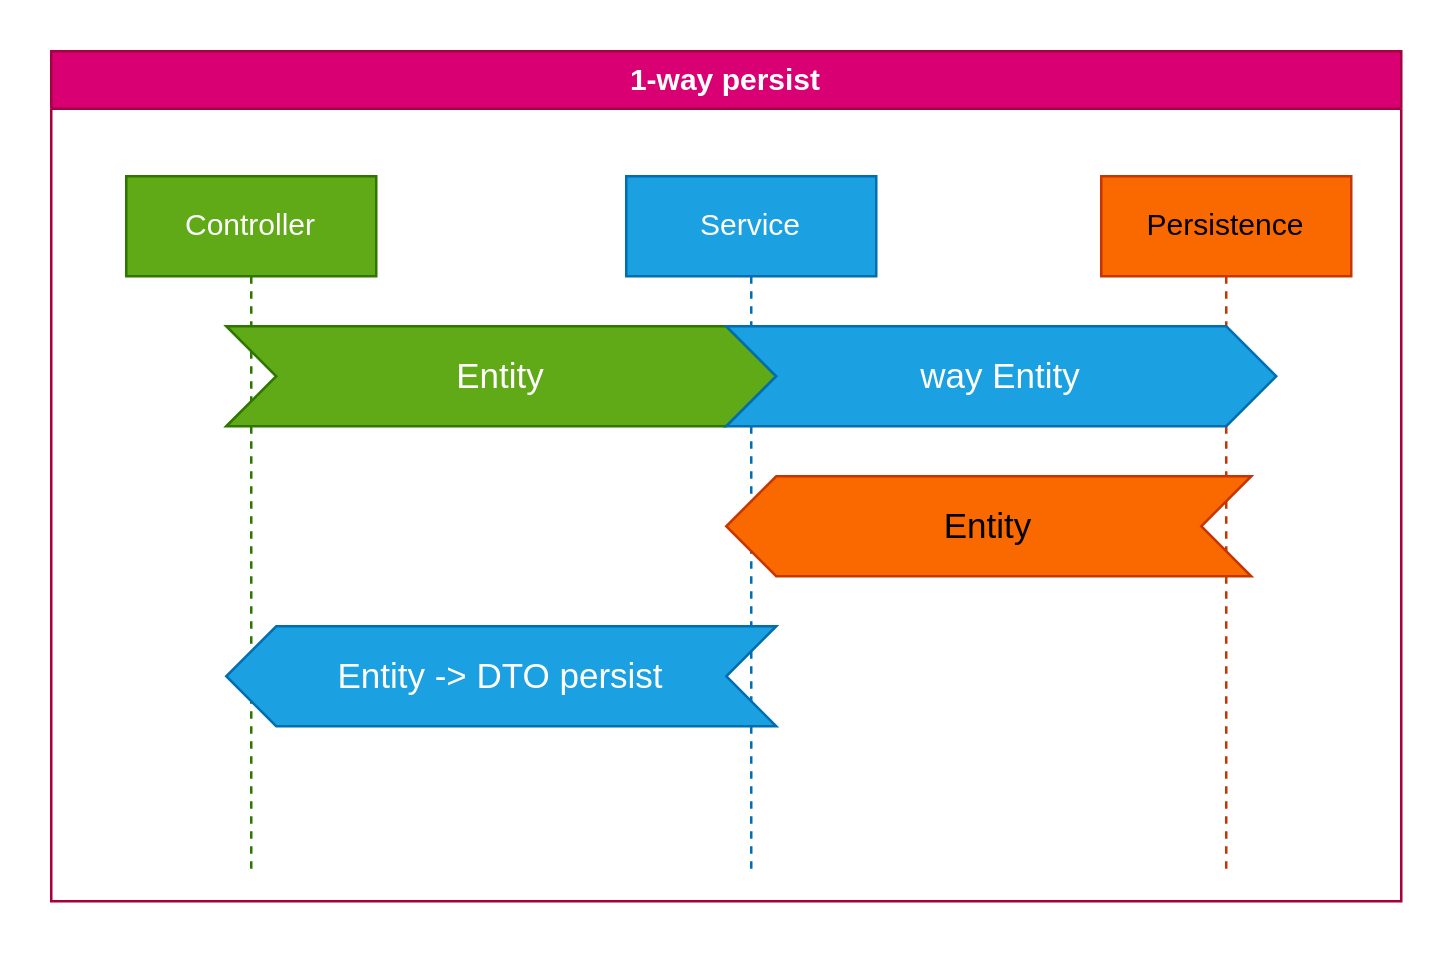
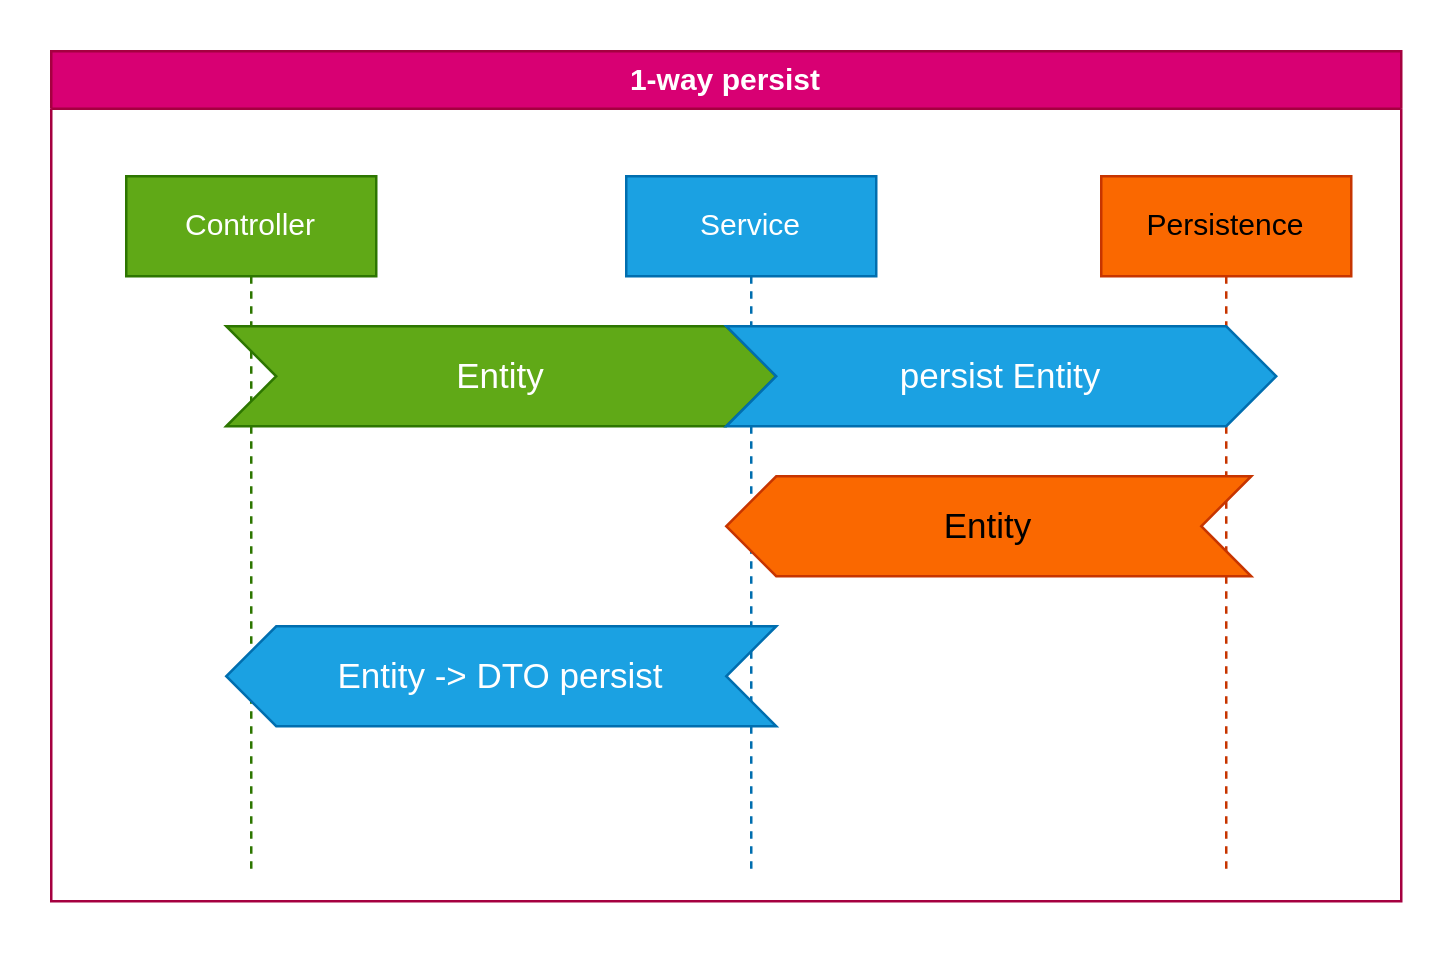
node "way Entity": label "way Entity" -> "persist Entity"
